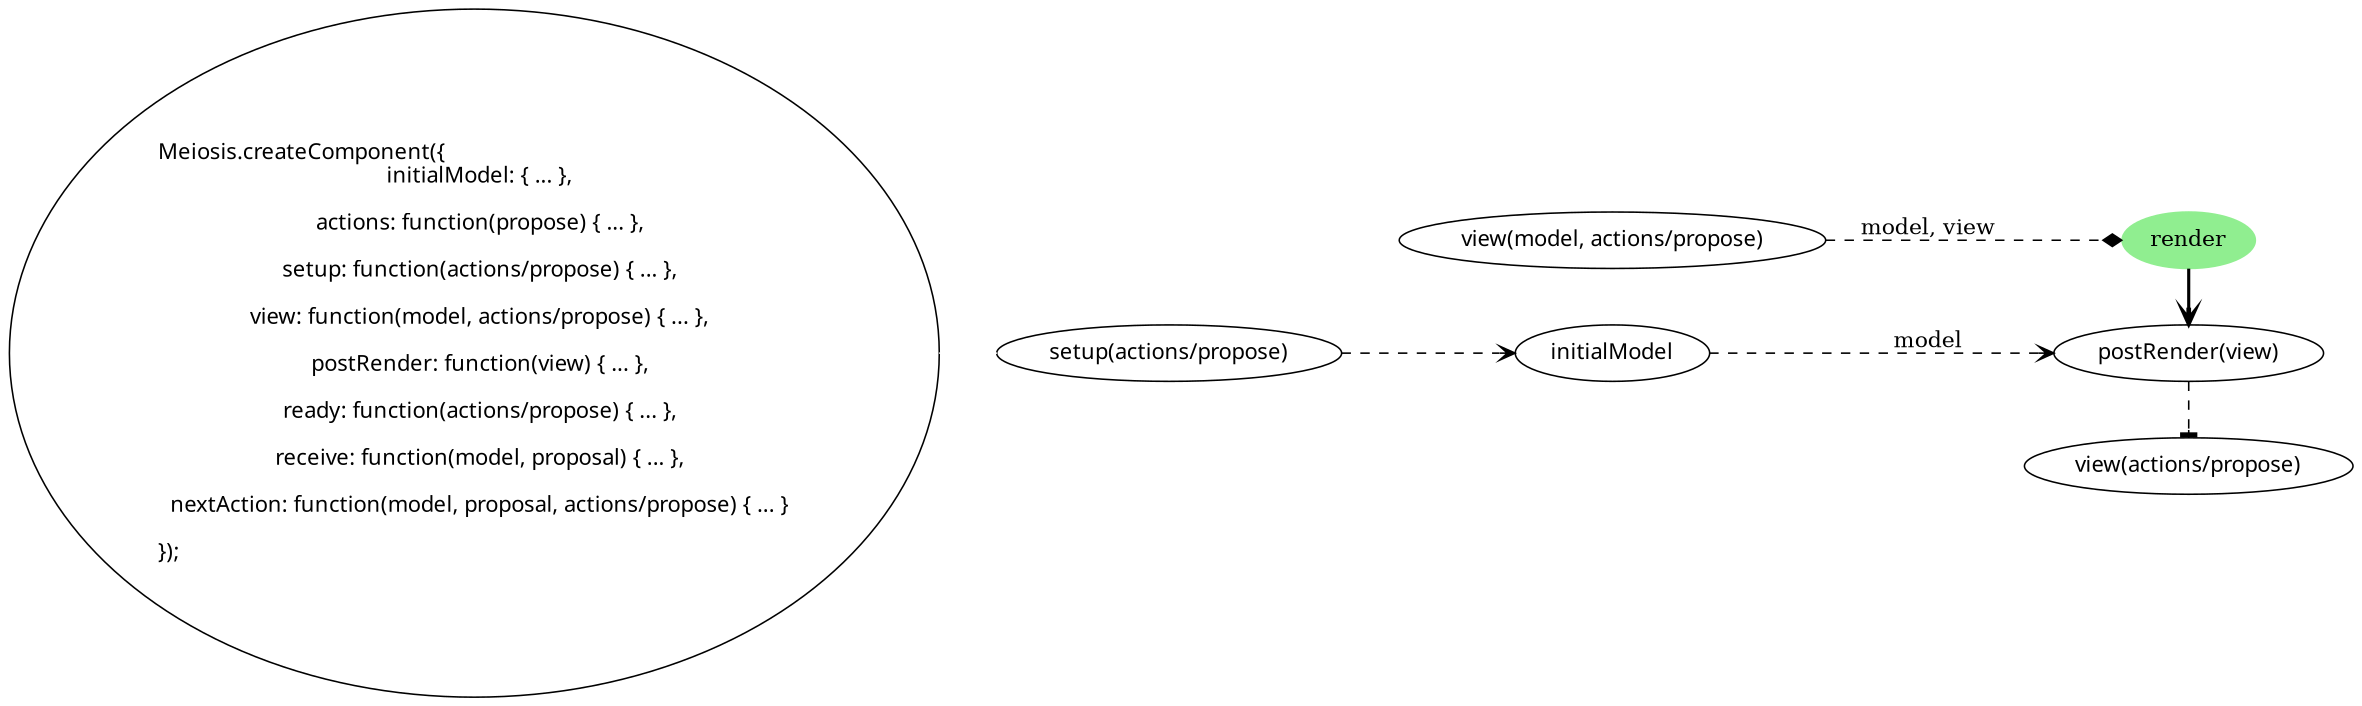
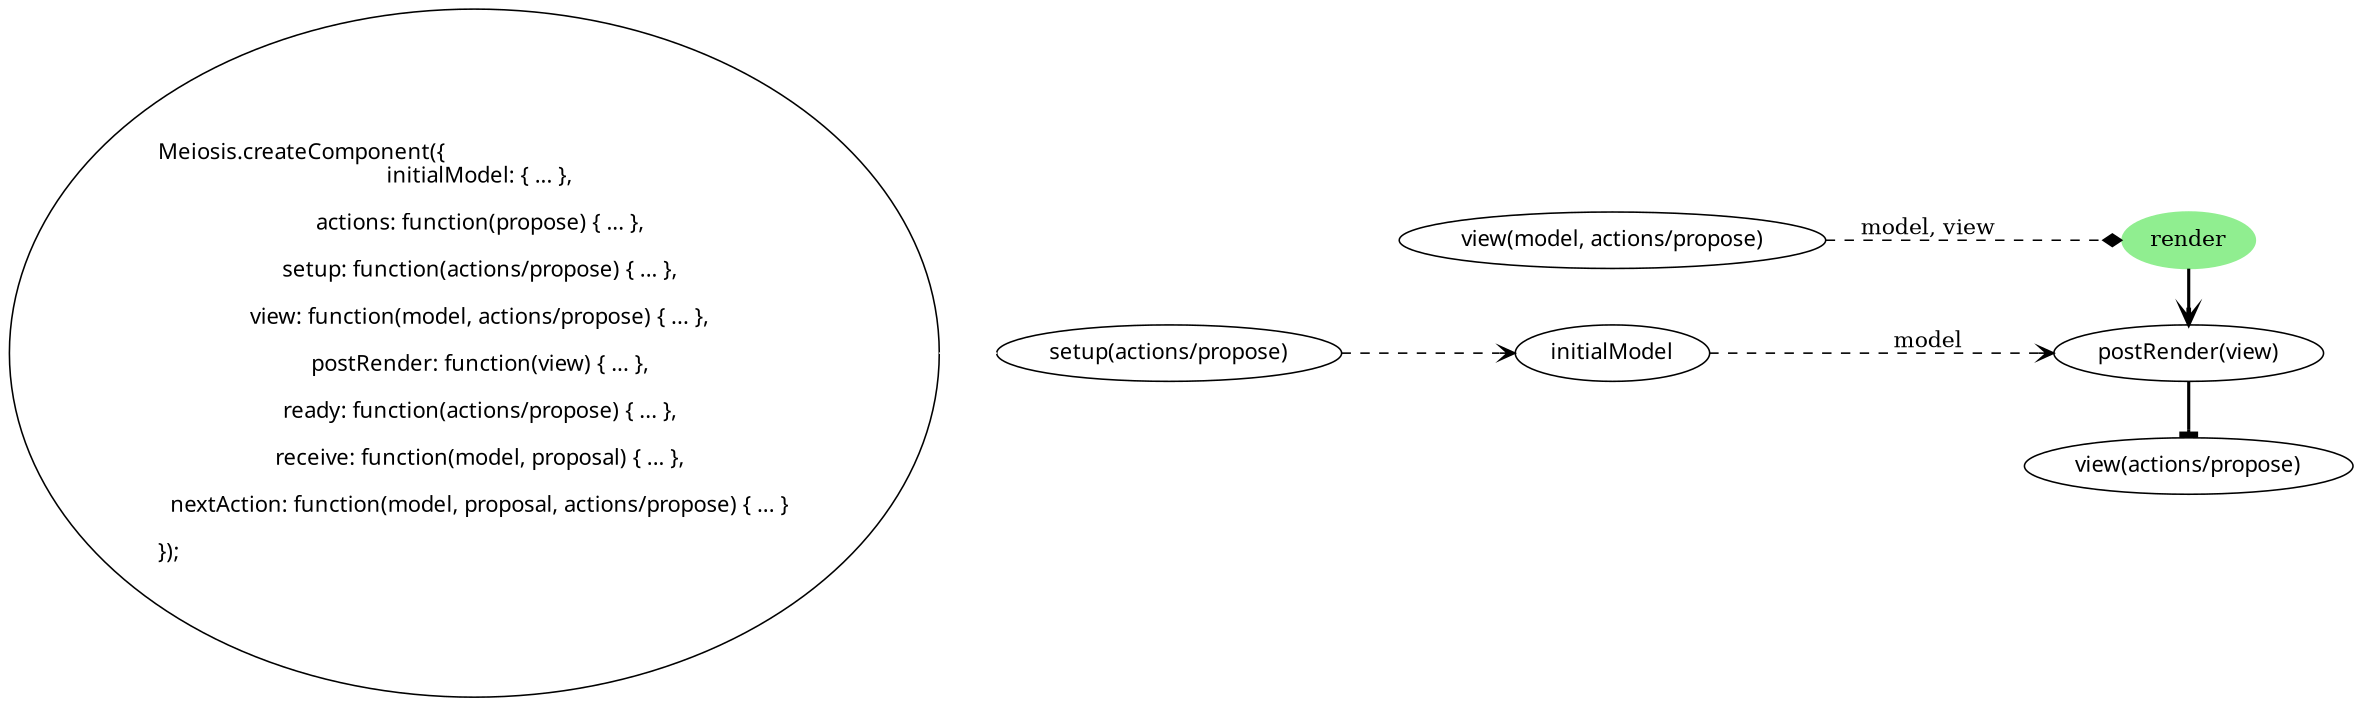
edge "postRender(view)" -> "view(actions/propose)": style dashed -> bold
